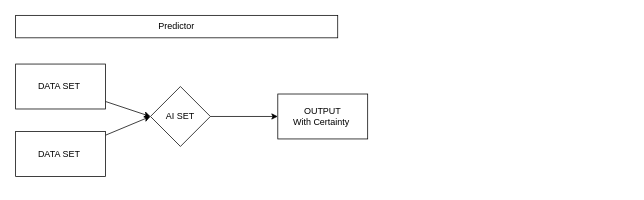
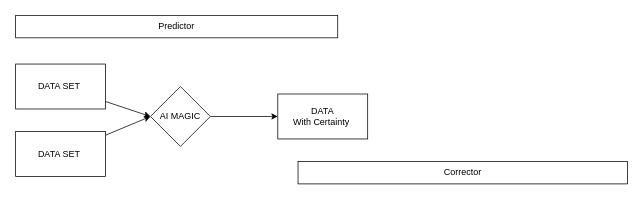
node "AI SET": label "AI SET" -> "AI MAGIC"
node "OUTPUT With Certainty": label "OUTPUT With Certainty" -> "DATA With Certainty"
node "Corrector": added
